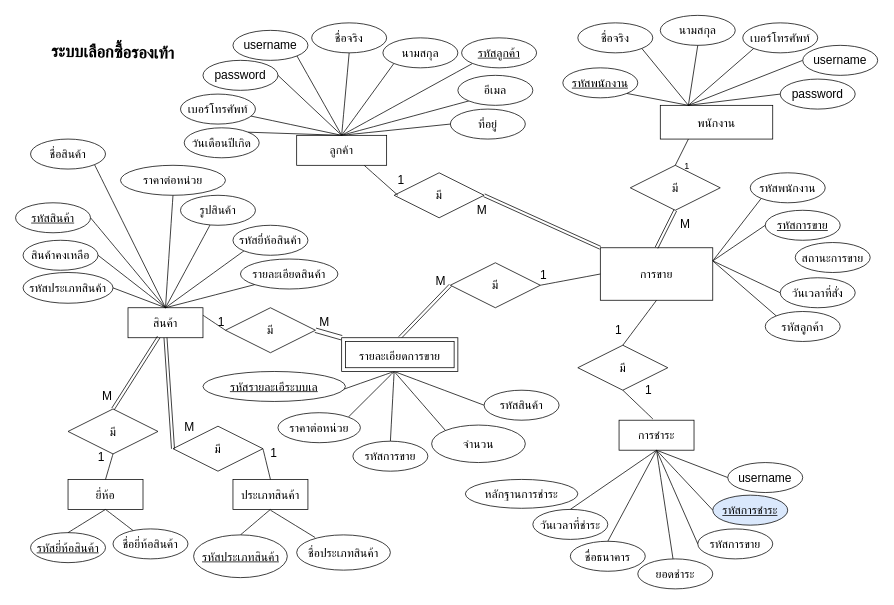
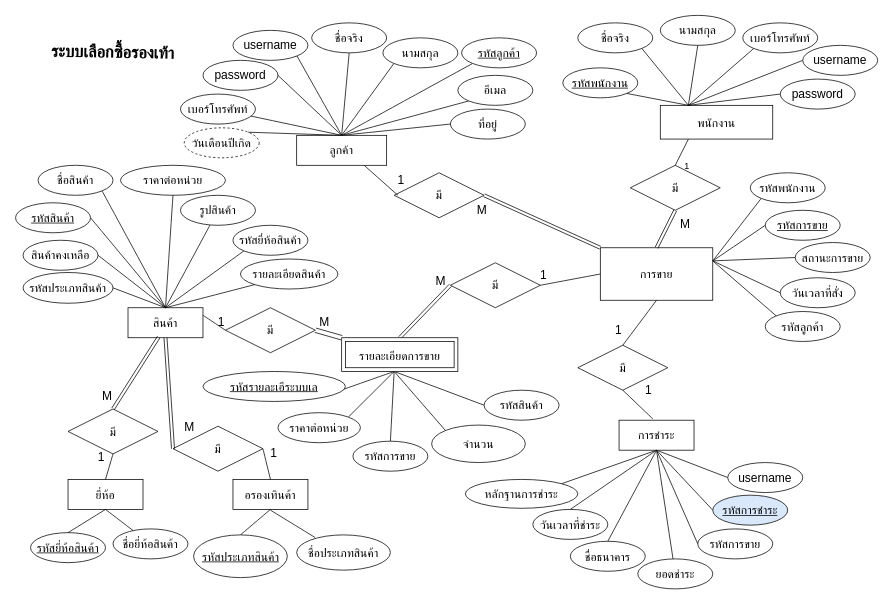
node "วันเดือนปีเกิด": style solid -> dashed
node "ชื่อสินค้า": moved (68, 154) -> (75, 180)
edge "สถานะการขาย" -- "การขาย": added
edge "การชำระ" -- "หลักฐานการชำระ": added
node "ประเภทสินค้า": label "ประเภทสินค้า" -> "อรองเทินค้า"
